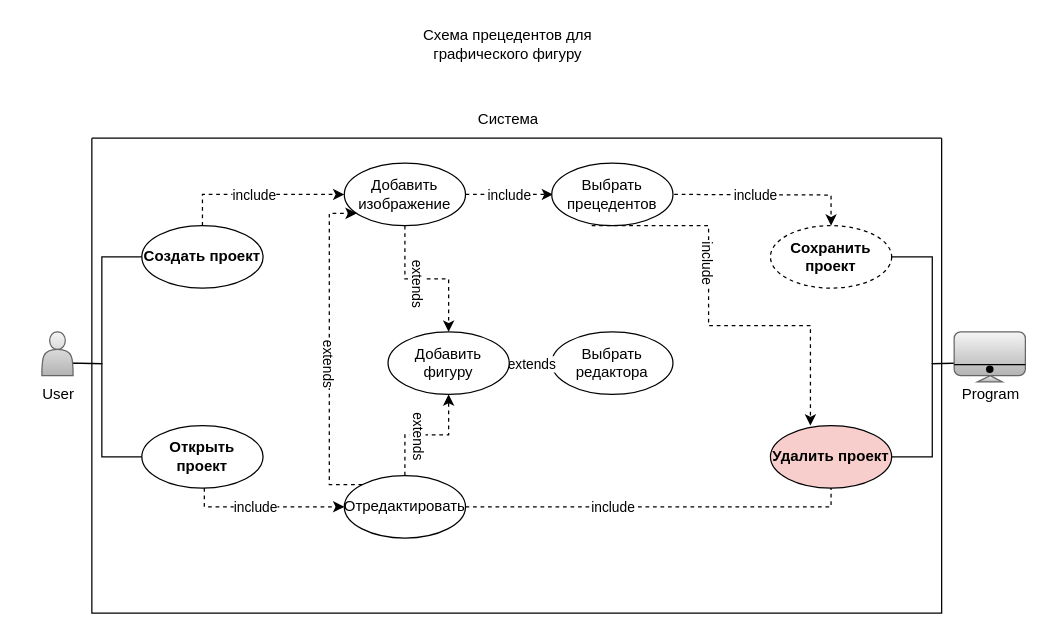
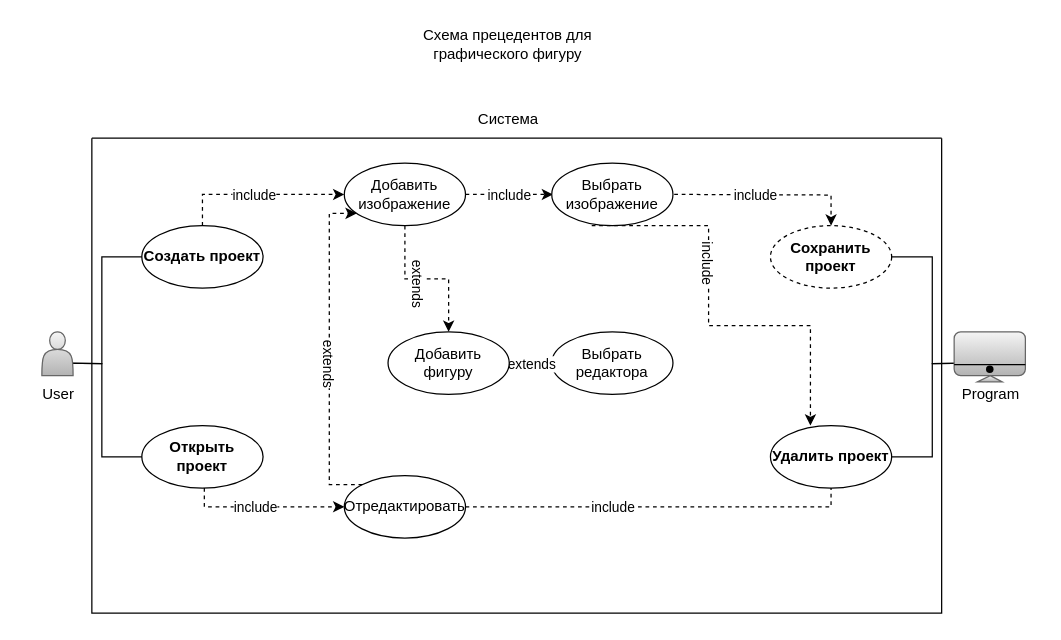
node "Выбрать прeцедентов": label "Выбрать прeцедентов" -> "Выбрать изображение"
edge "Отредактировать" -> "Добавить фигуру": removed, label "extends"
node "Удалить проект": fillcolor #f8cecc -> #ffffff
